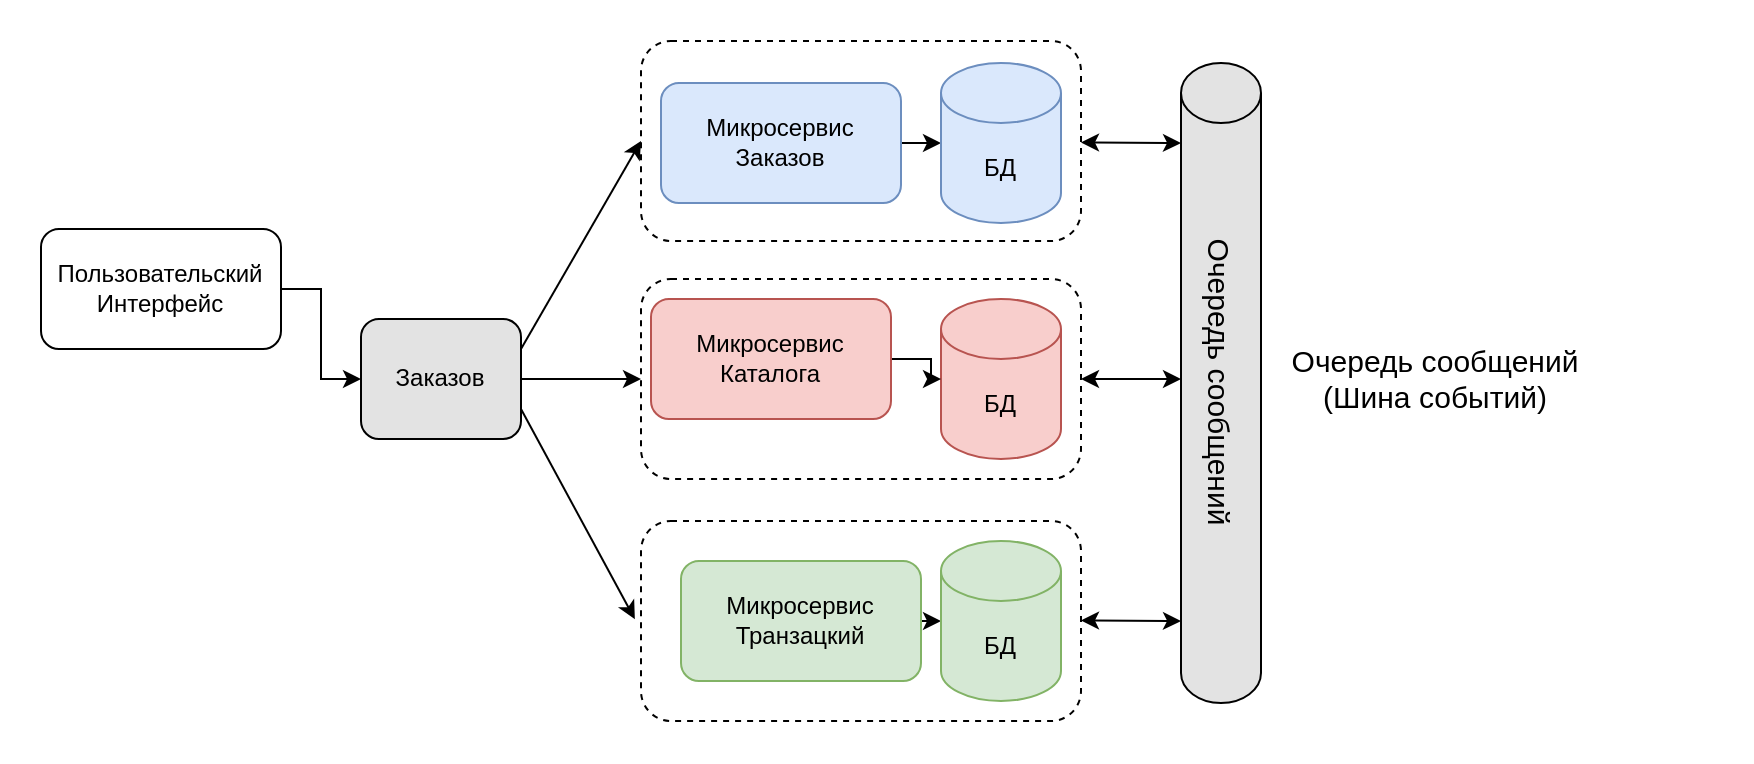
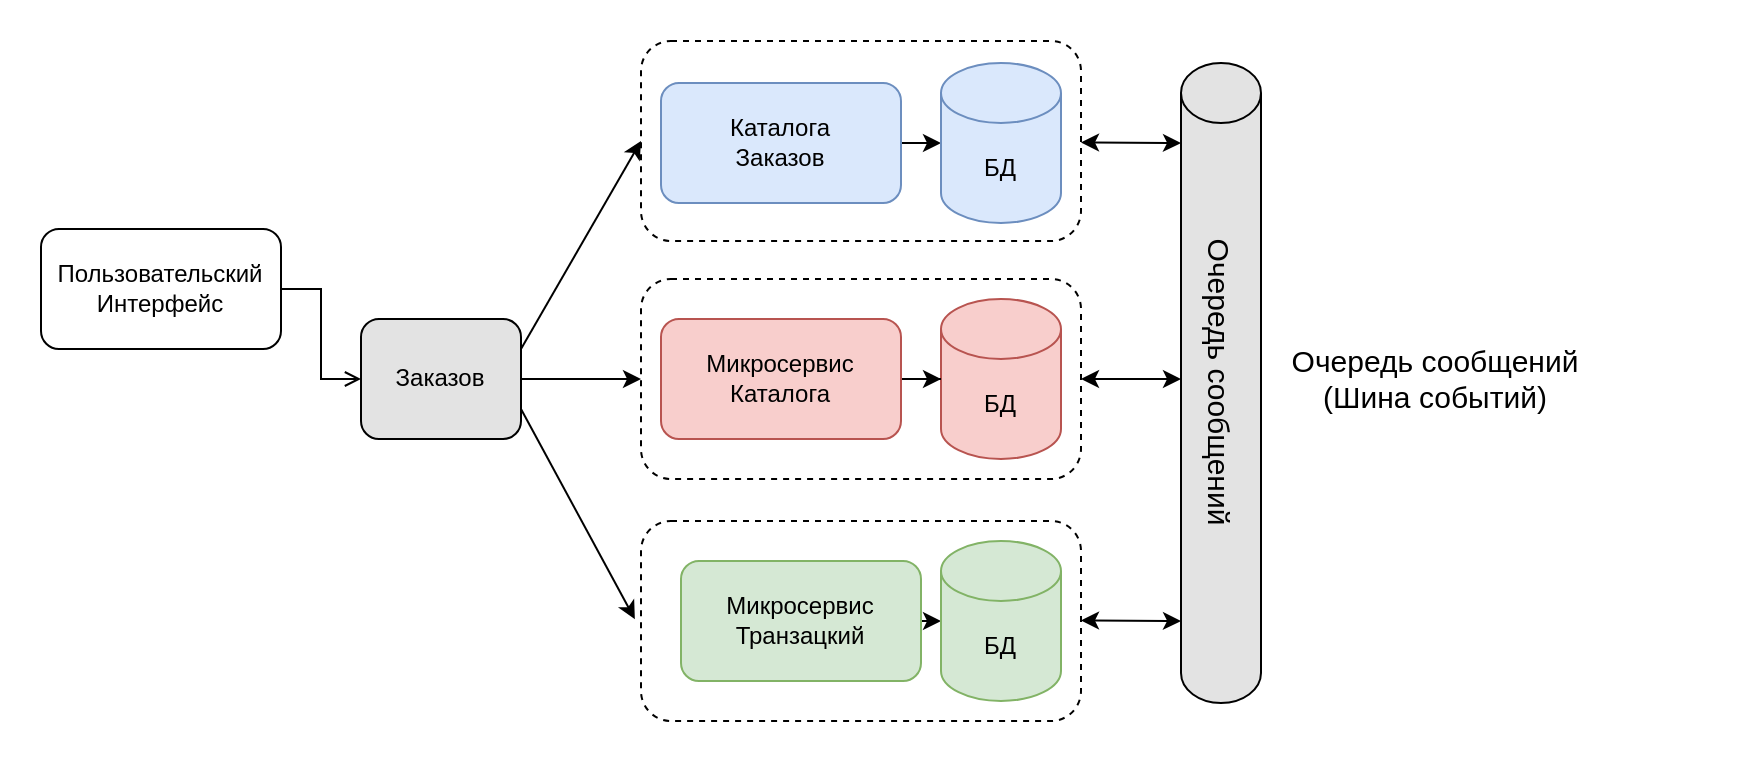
node "Микросервис Заказов": label "Микросервис Заказов" -> "Каталога Заказов"
node "Микросервис Каталога": moved (771, 359) -> (781, 379)
edge "Пользовательский Интерфейс" -> "Заказов": arrowhead classic -> open
